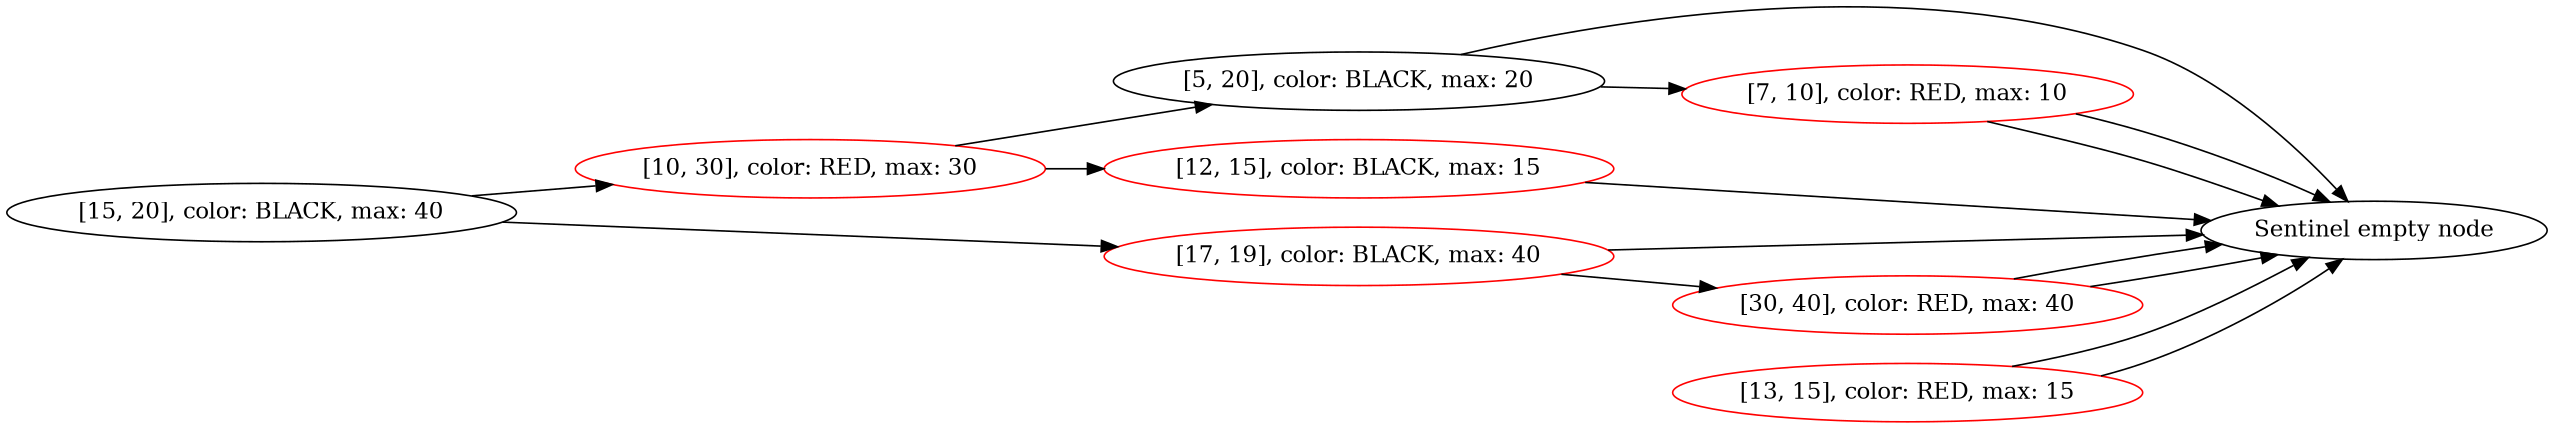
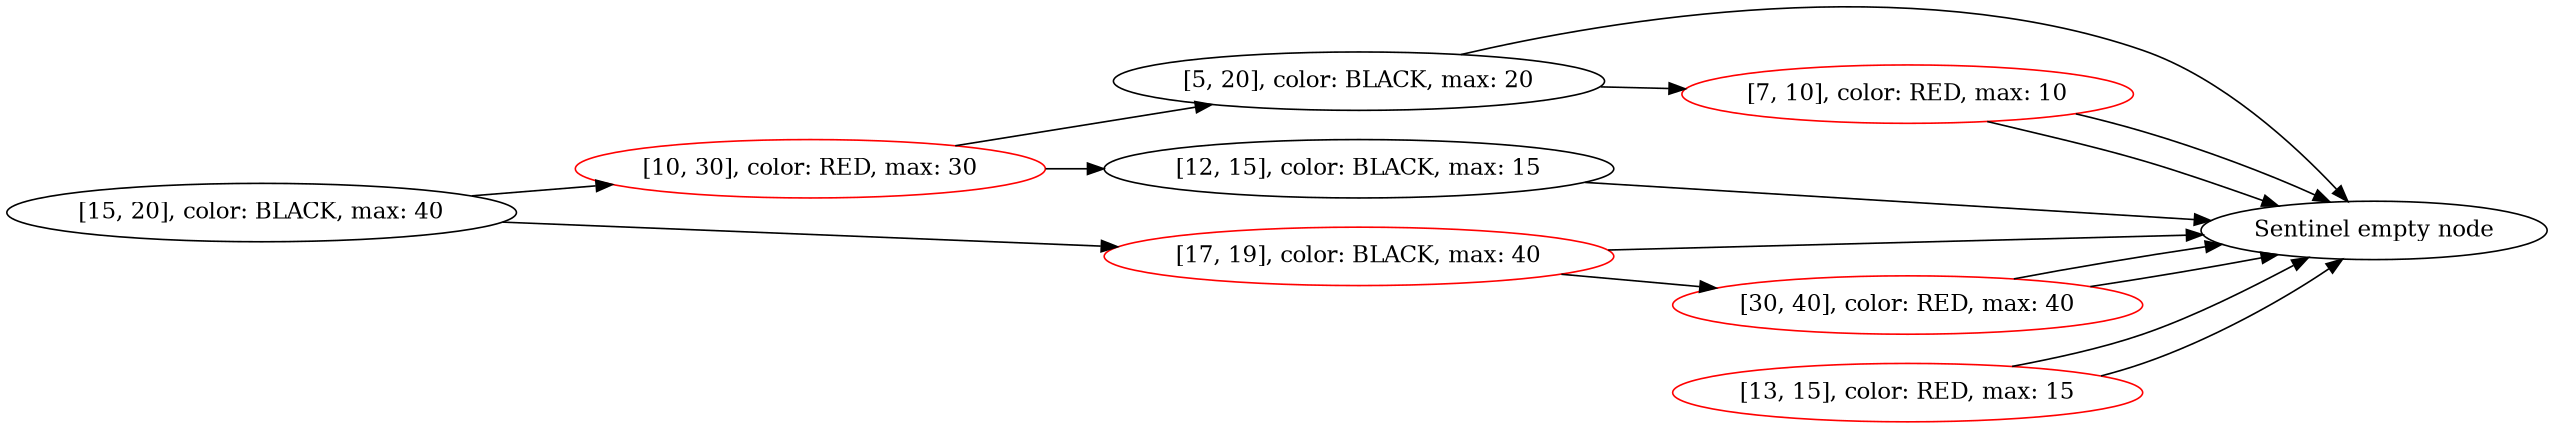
node "[12, 15], color: BLACK, max: 15": color RED -> BLACK
